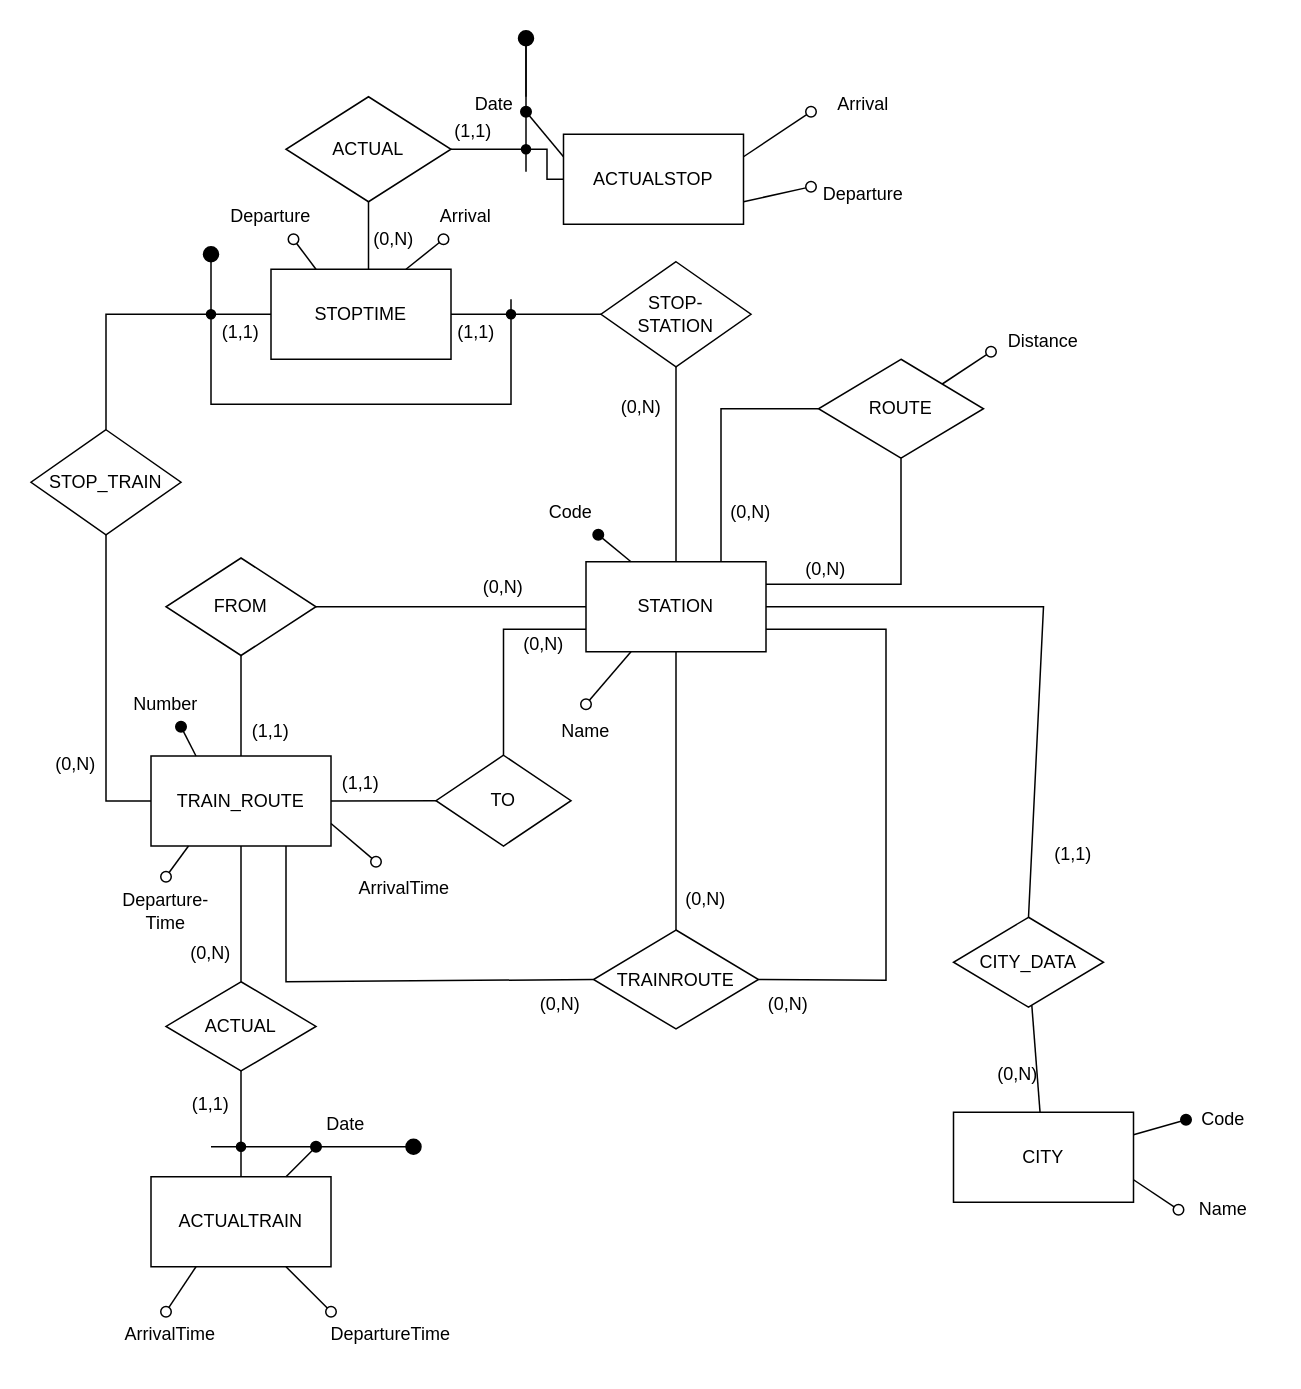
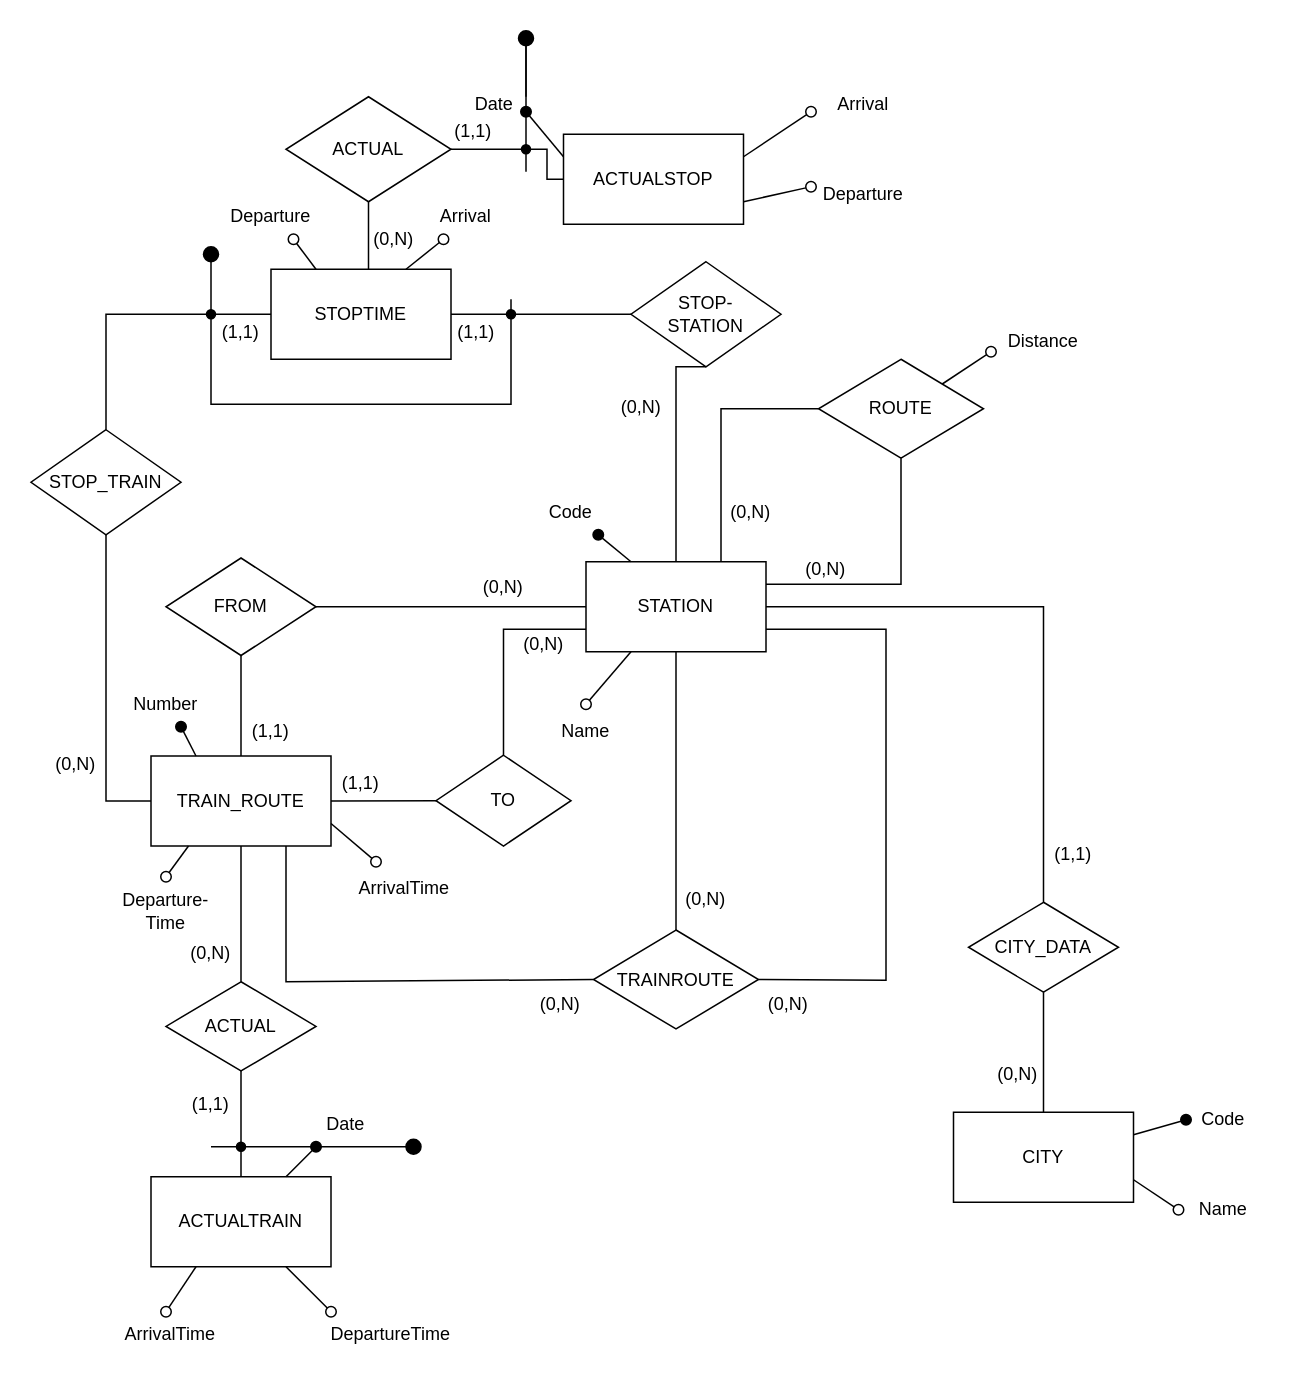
node "STOP- STATION": moved (676, 314) -> (706, 314)
node "CITY_DATA": moved (1028, 962) -> (1043, 947)
